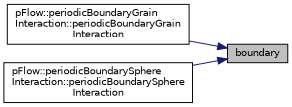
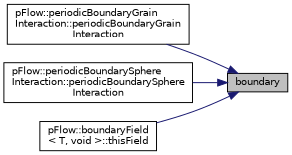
node "pFlow::boundaryField < T, void >::thisField": added
